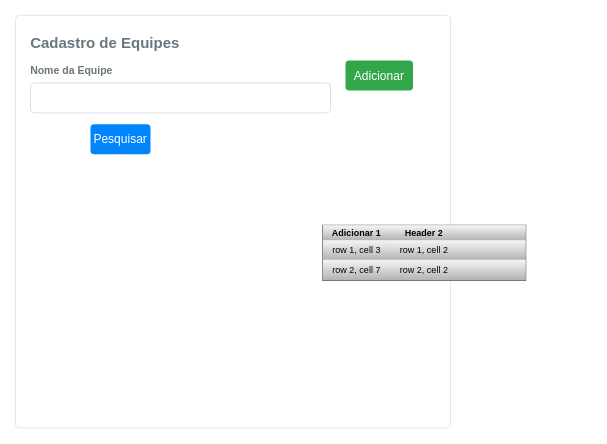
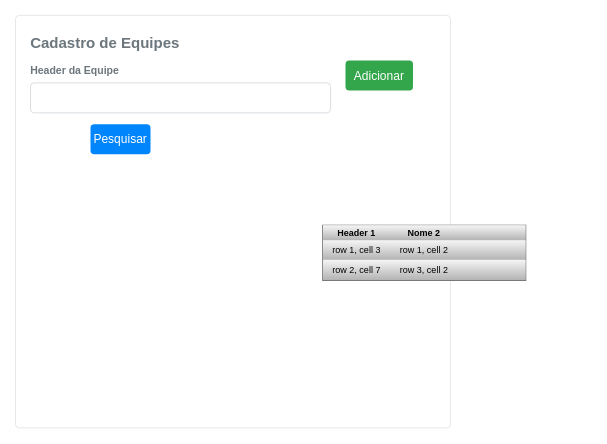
node "Cadastro de Equipes Nome da Equipe": label "Cadastro de Equipes Nome da Equipe" -> "Cadastro de Equipes Header da Equipe"
node "Adicionar 1": label "Adicionar 1" -> "Header 1"
node "Header 2": label "Header 2" -> "Nome 2"
node "row 2, cell 2": label "row 2, cell 2" -> "row 3, cell 2"
